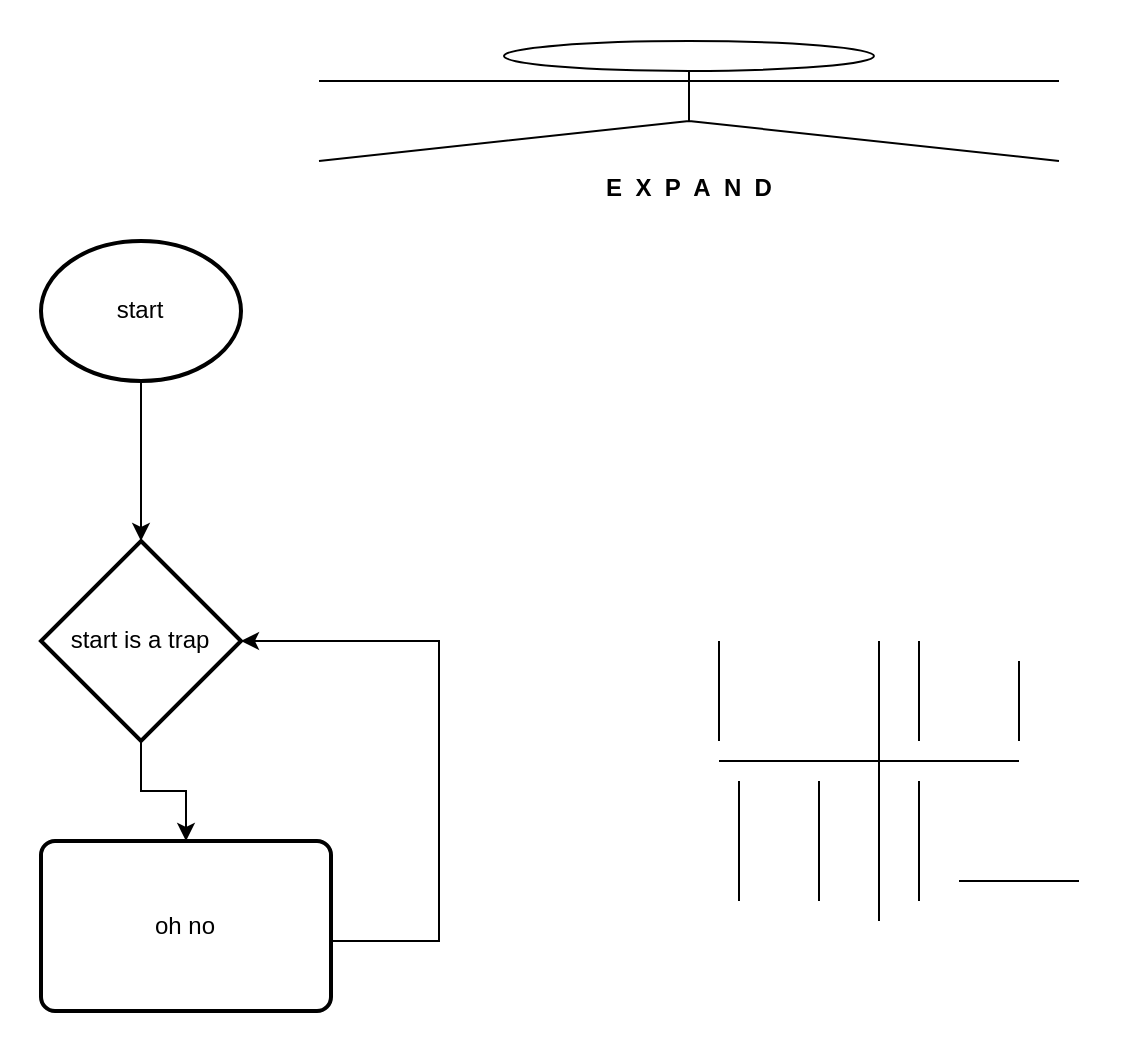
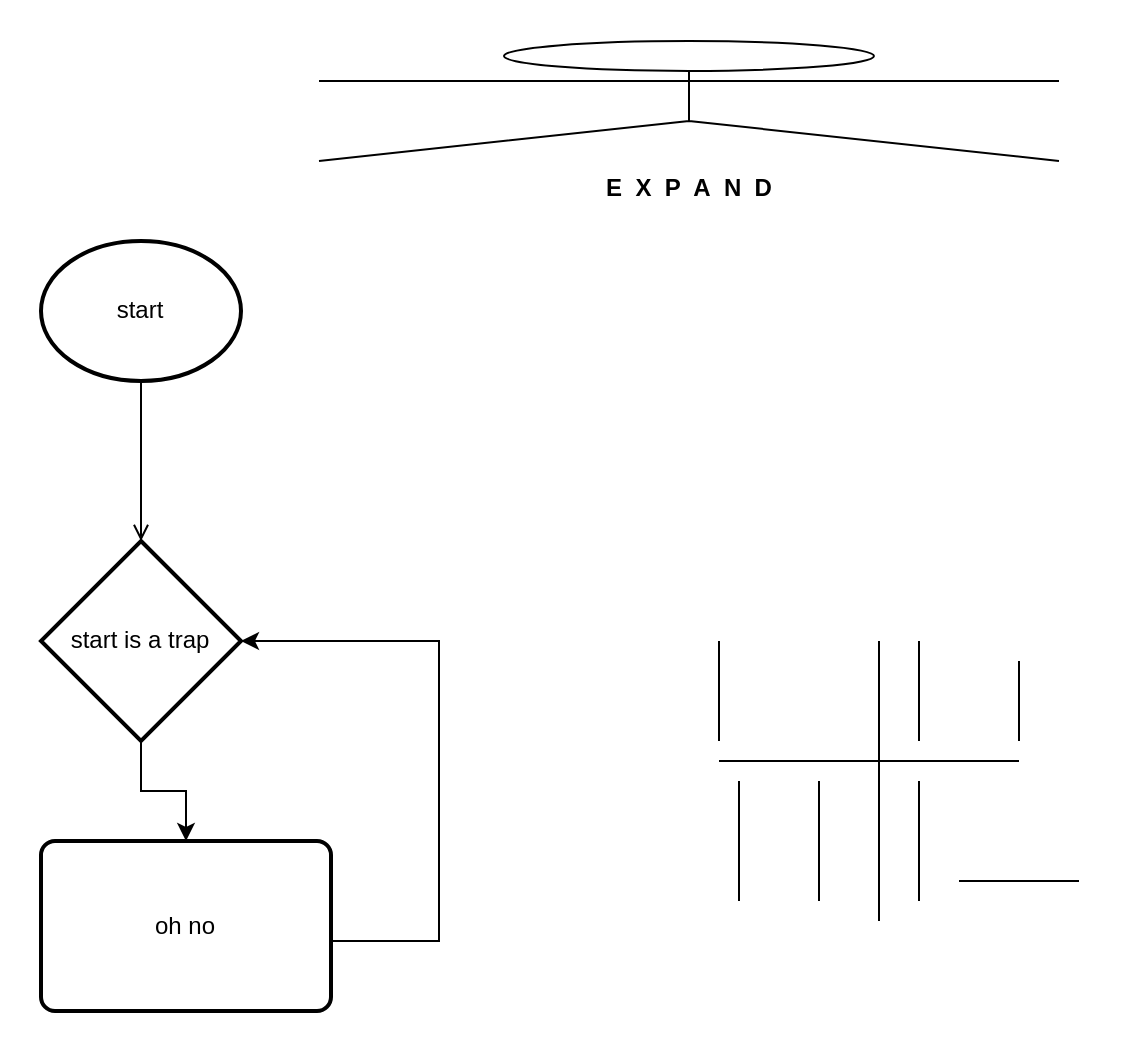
edge "start" -> "start is a trap": arrowhead classic -> open
